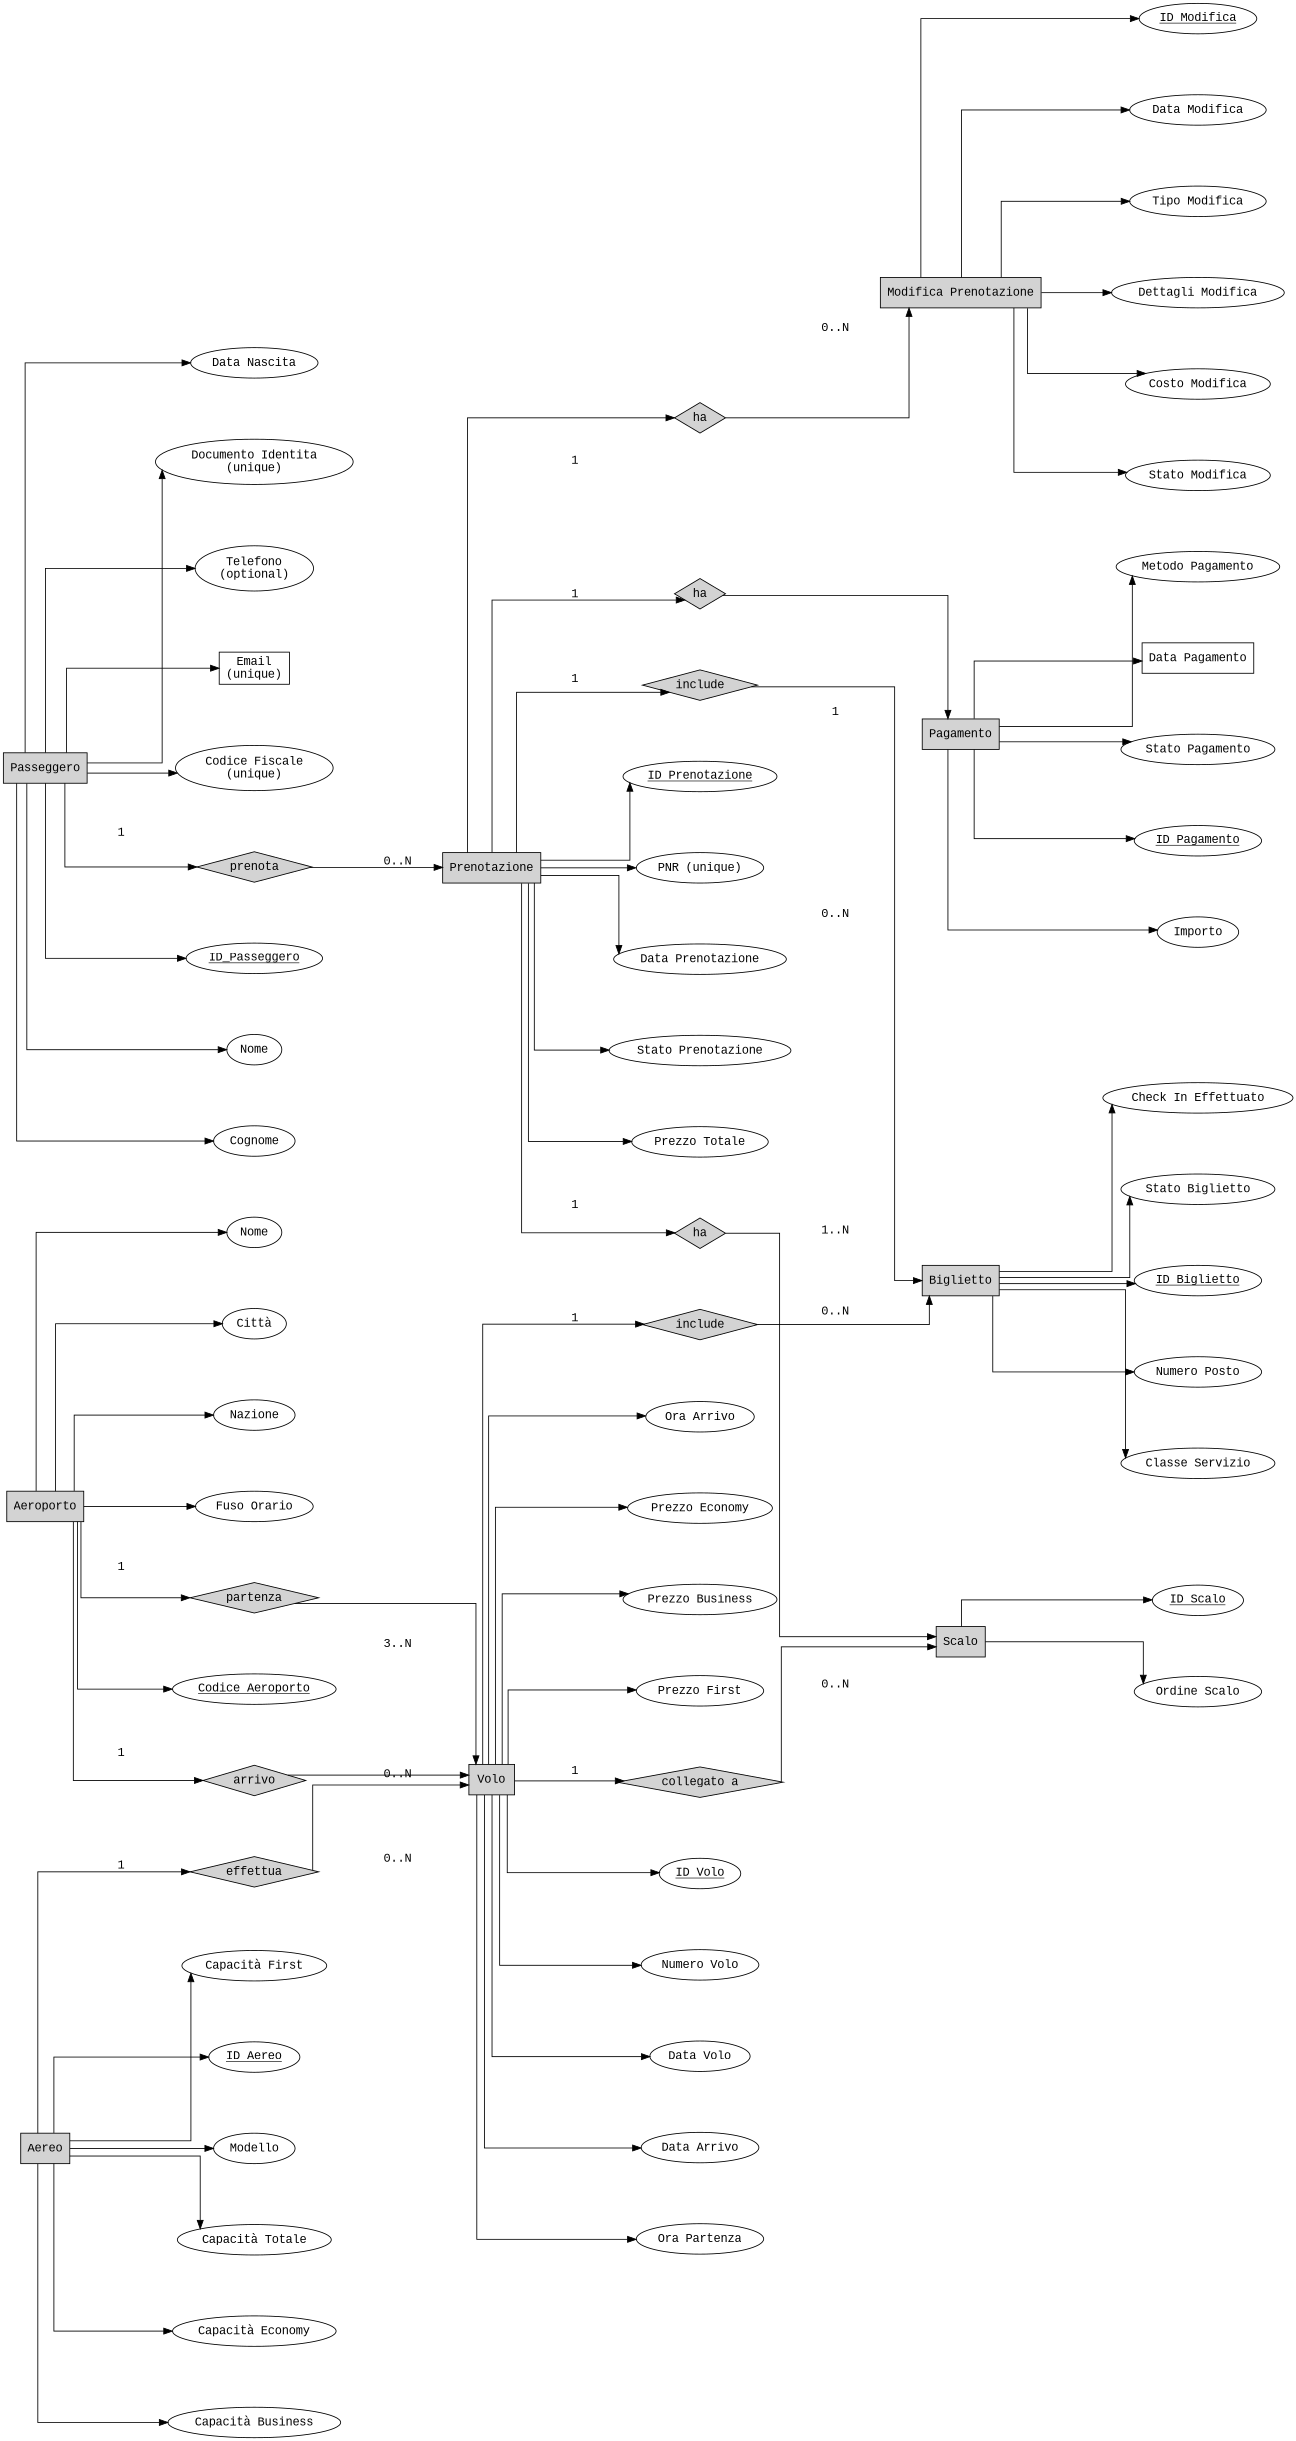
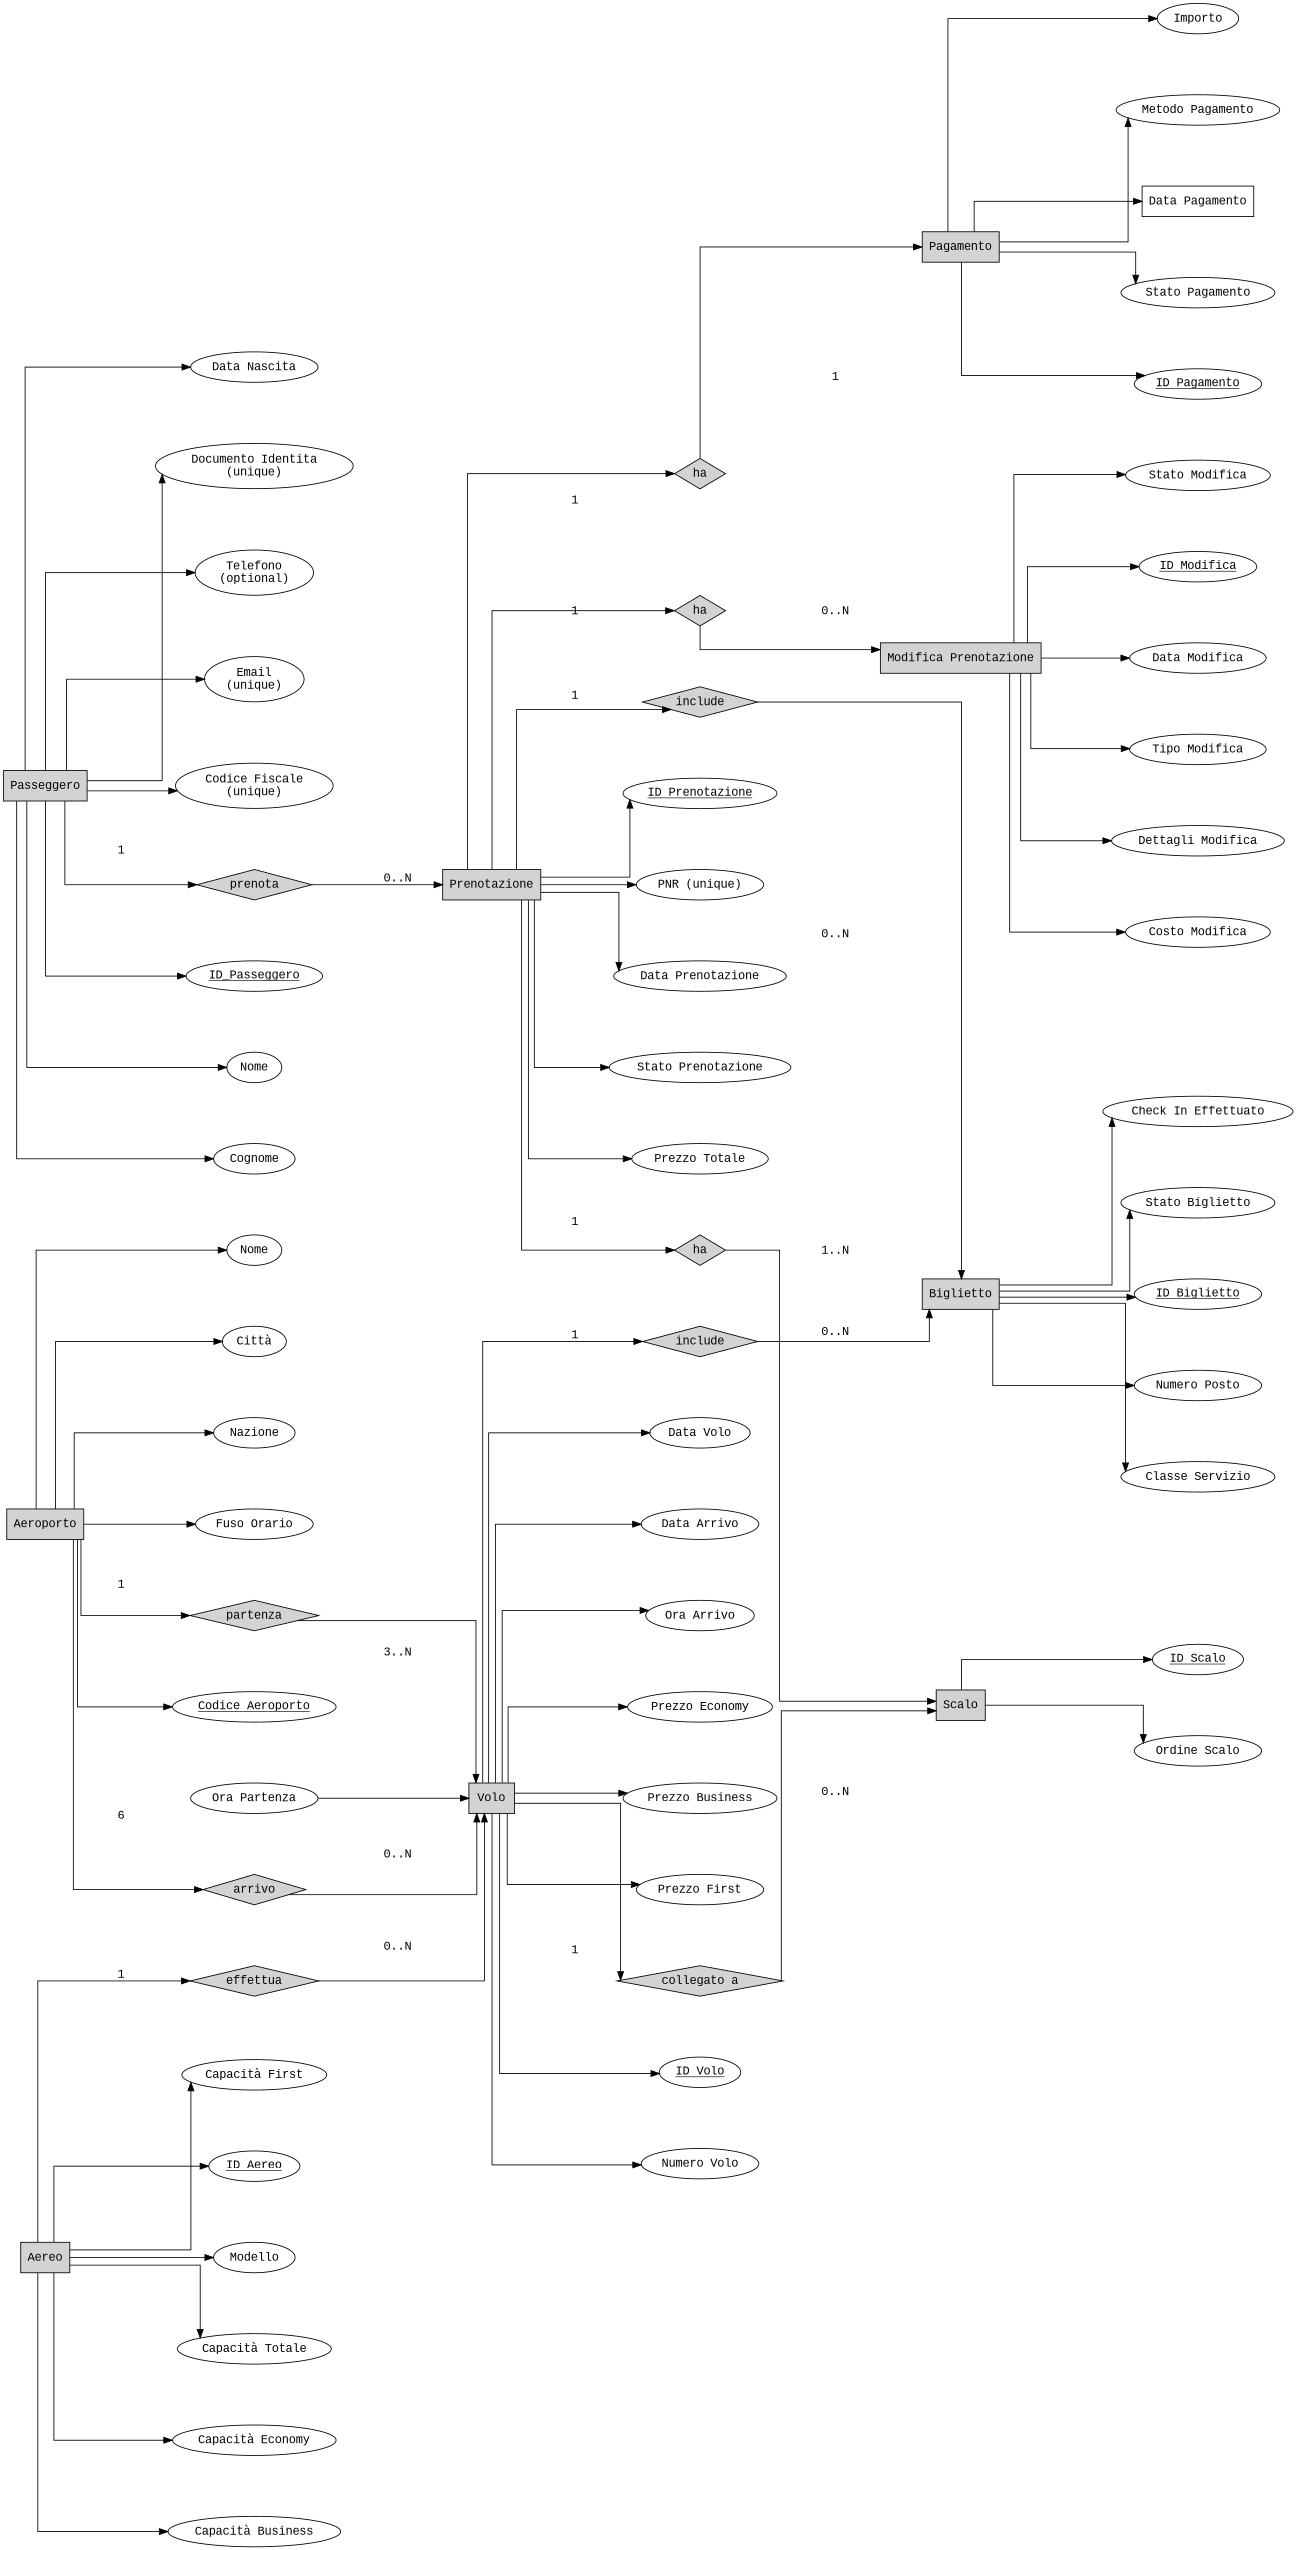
node "Email (unique)": shape box -> ellipse
edge "Aeroporto" -> "arrivo": label "1" -> "6"
edge "Volo" -> "Ora Partenza": reversed
